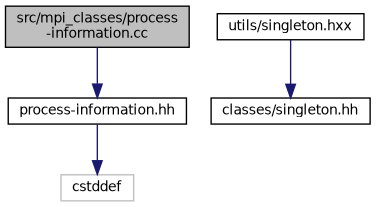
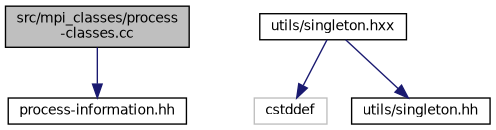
node "src/mpi_classes/process -information.cc": label "src/mpi_classes/process -information.cc" -> "src/mpi_classes/process -classes.cc"
node "classes/singleton.hh": label "classes/singleton.hh" -> "utils/singleton.hh"
edge "process-information.hh" -> "cstddef": now "utils/singleton.hxx" -> "cstddef"
